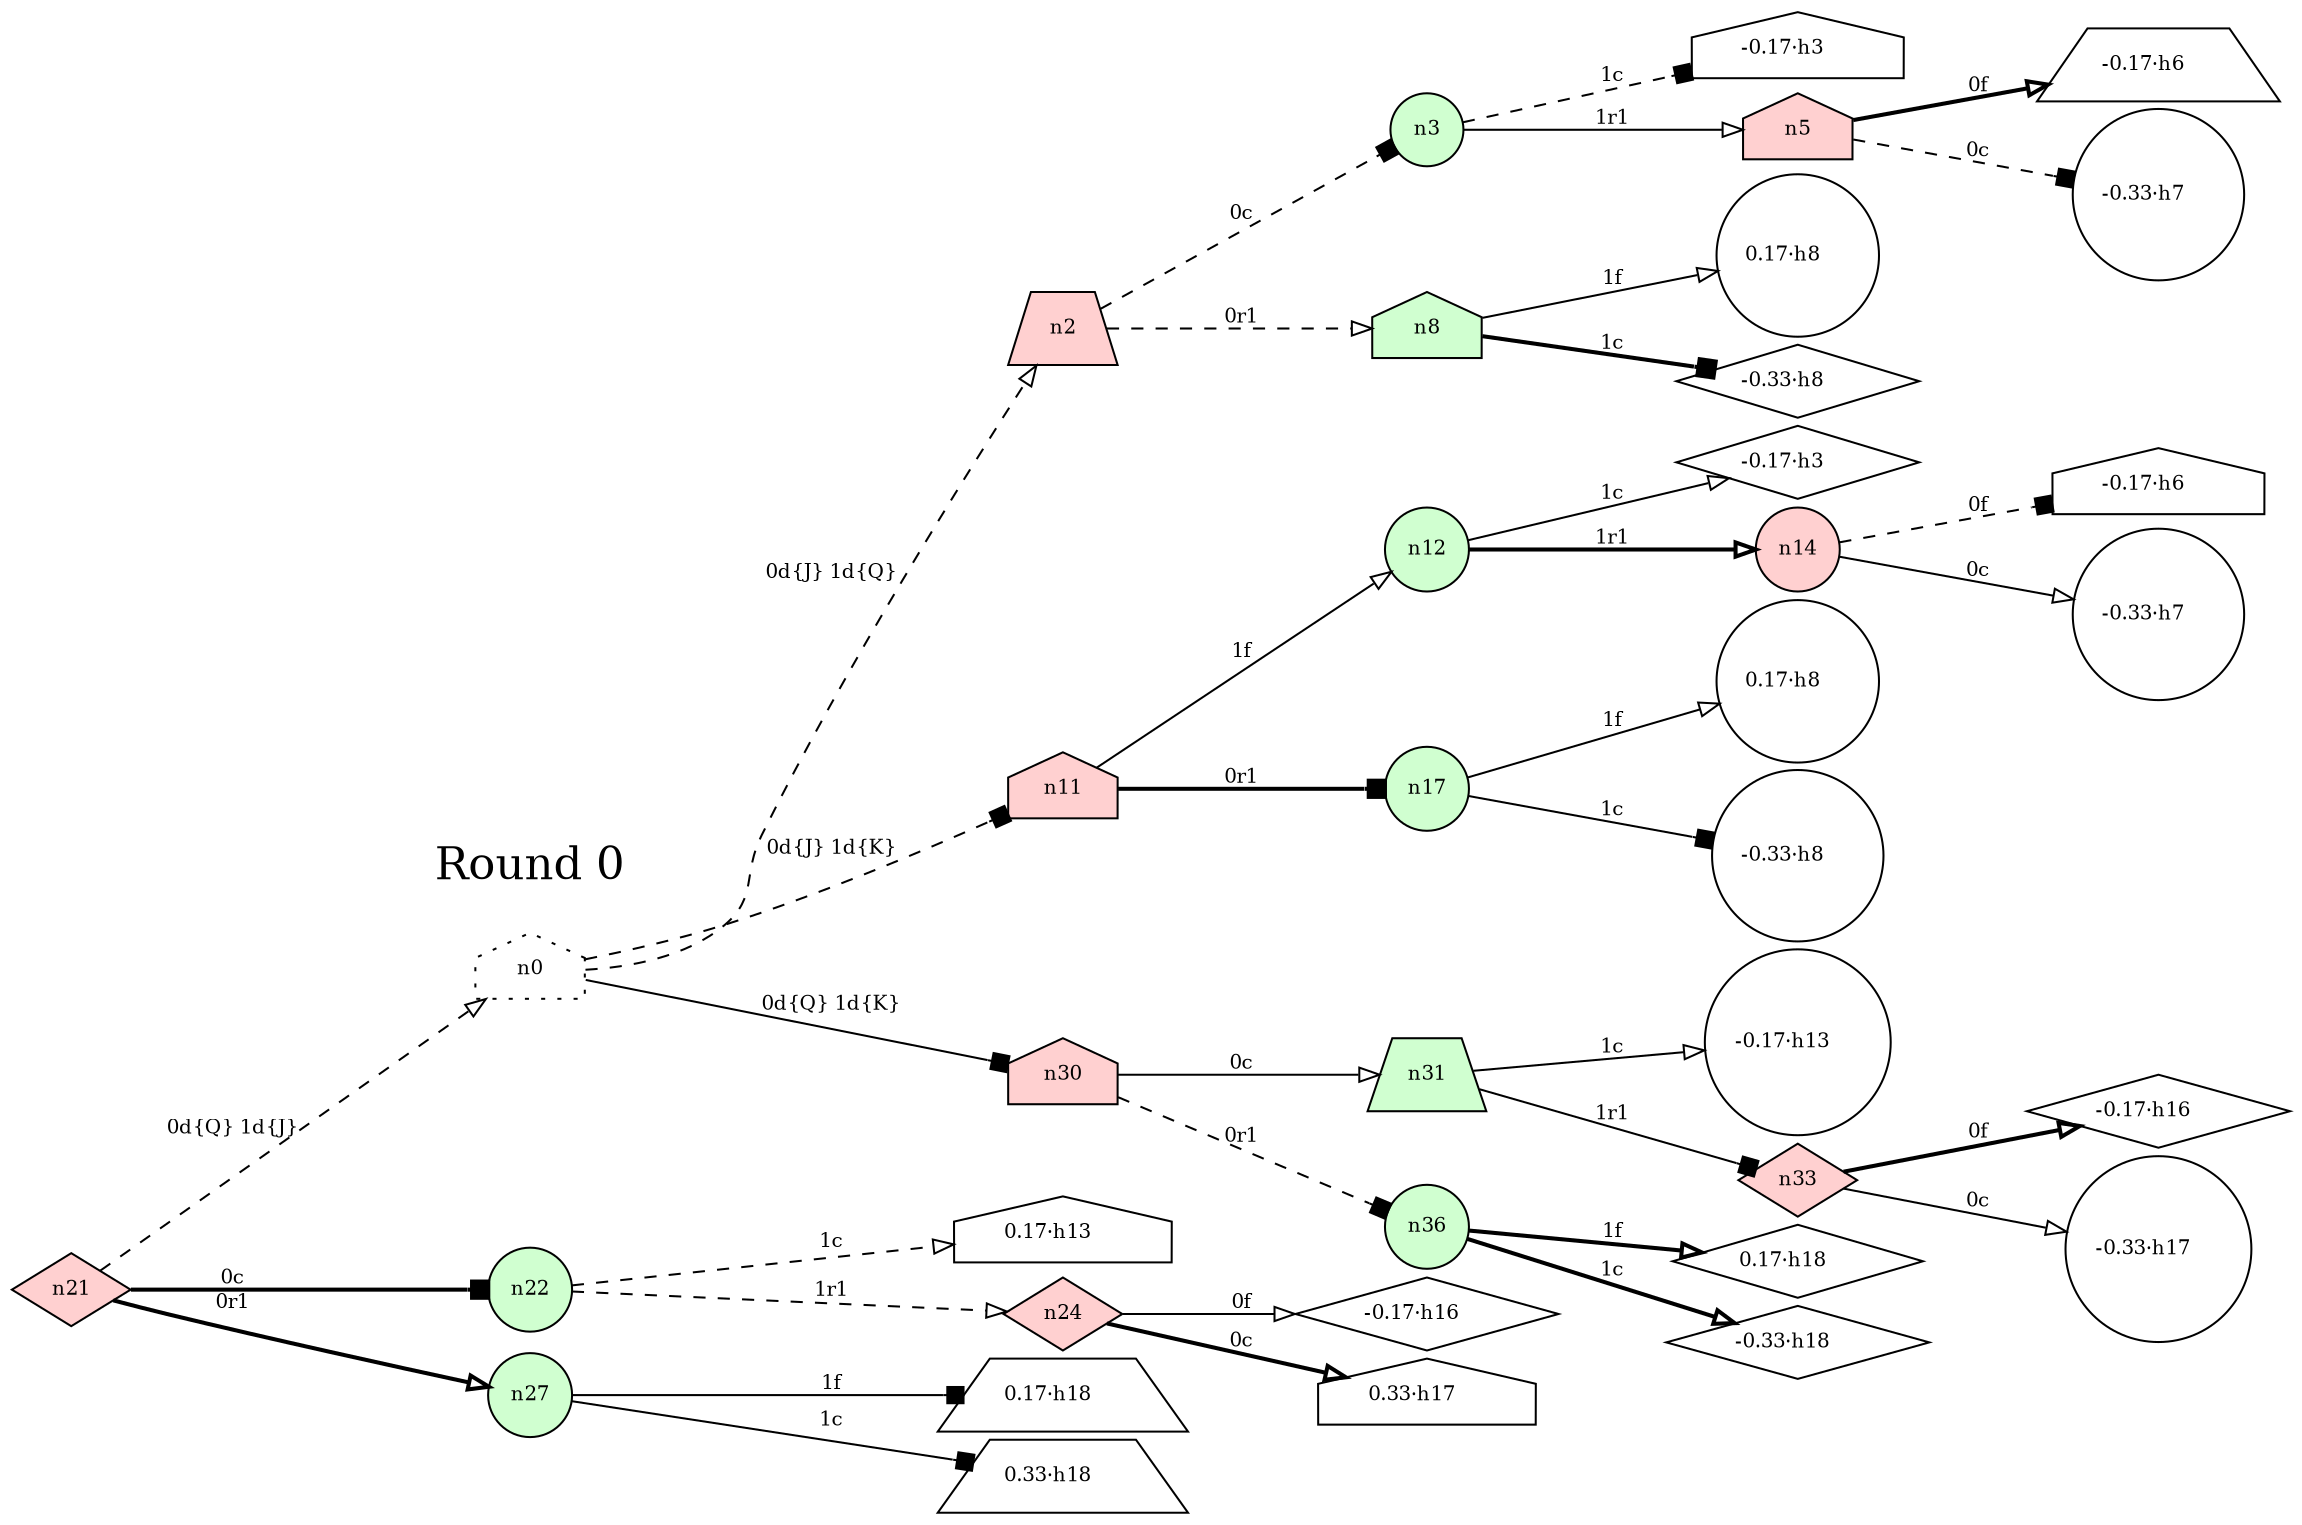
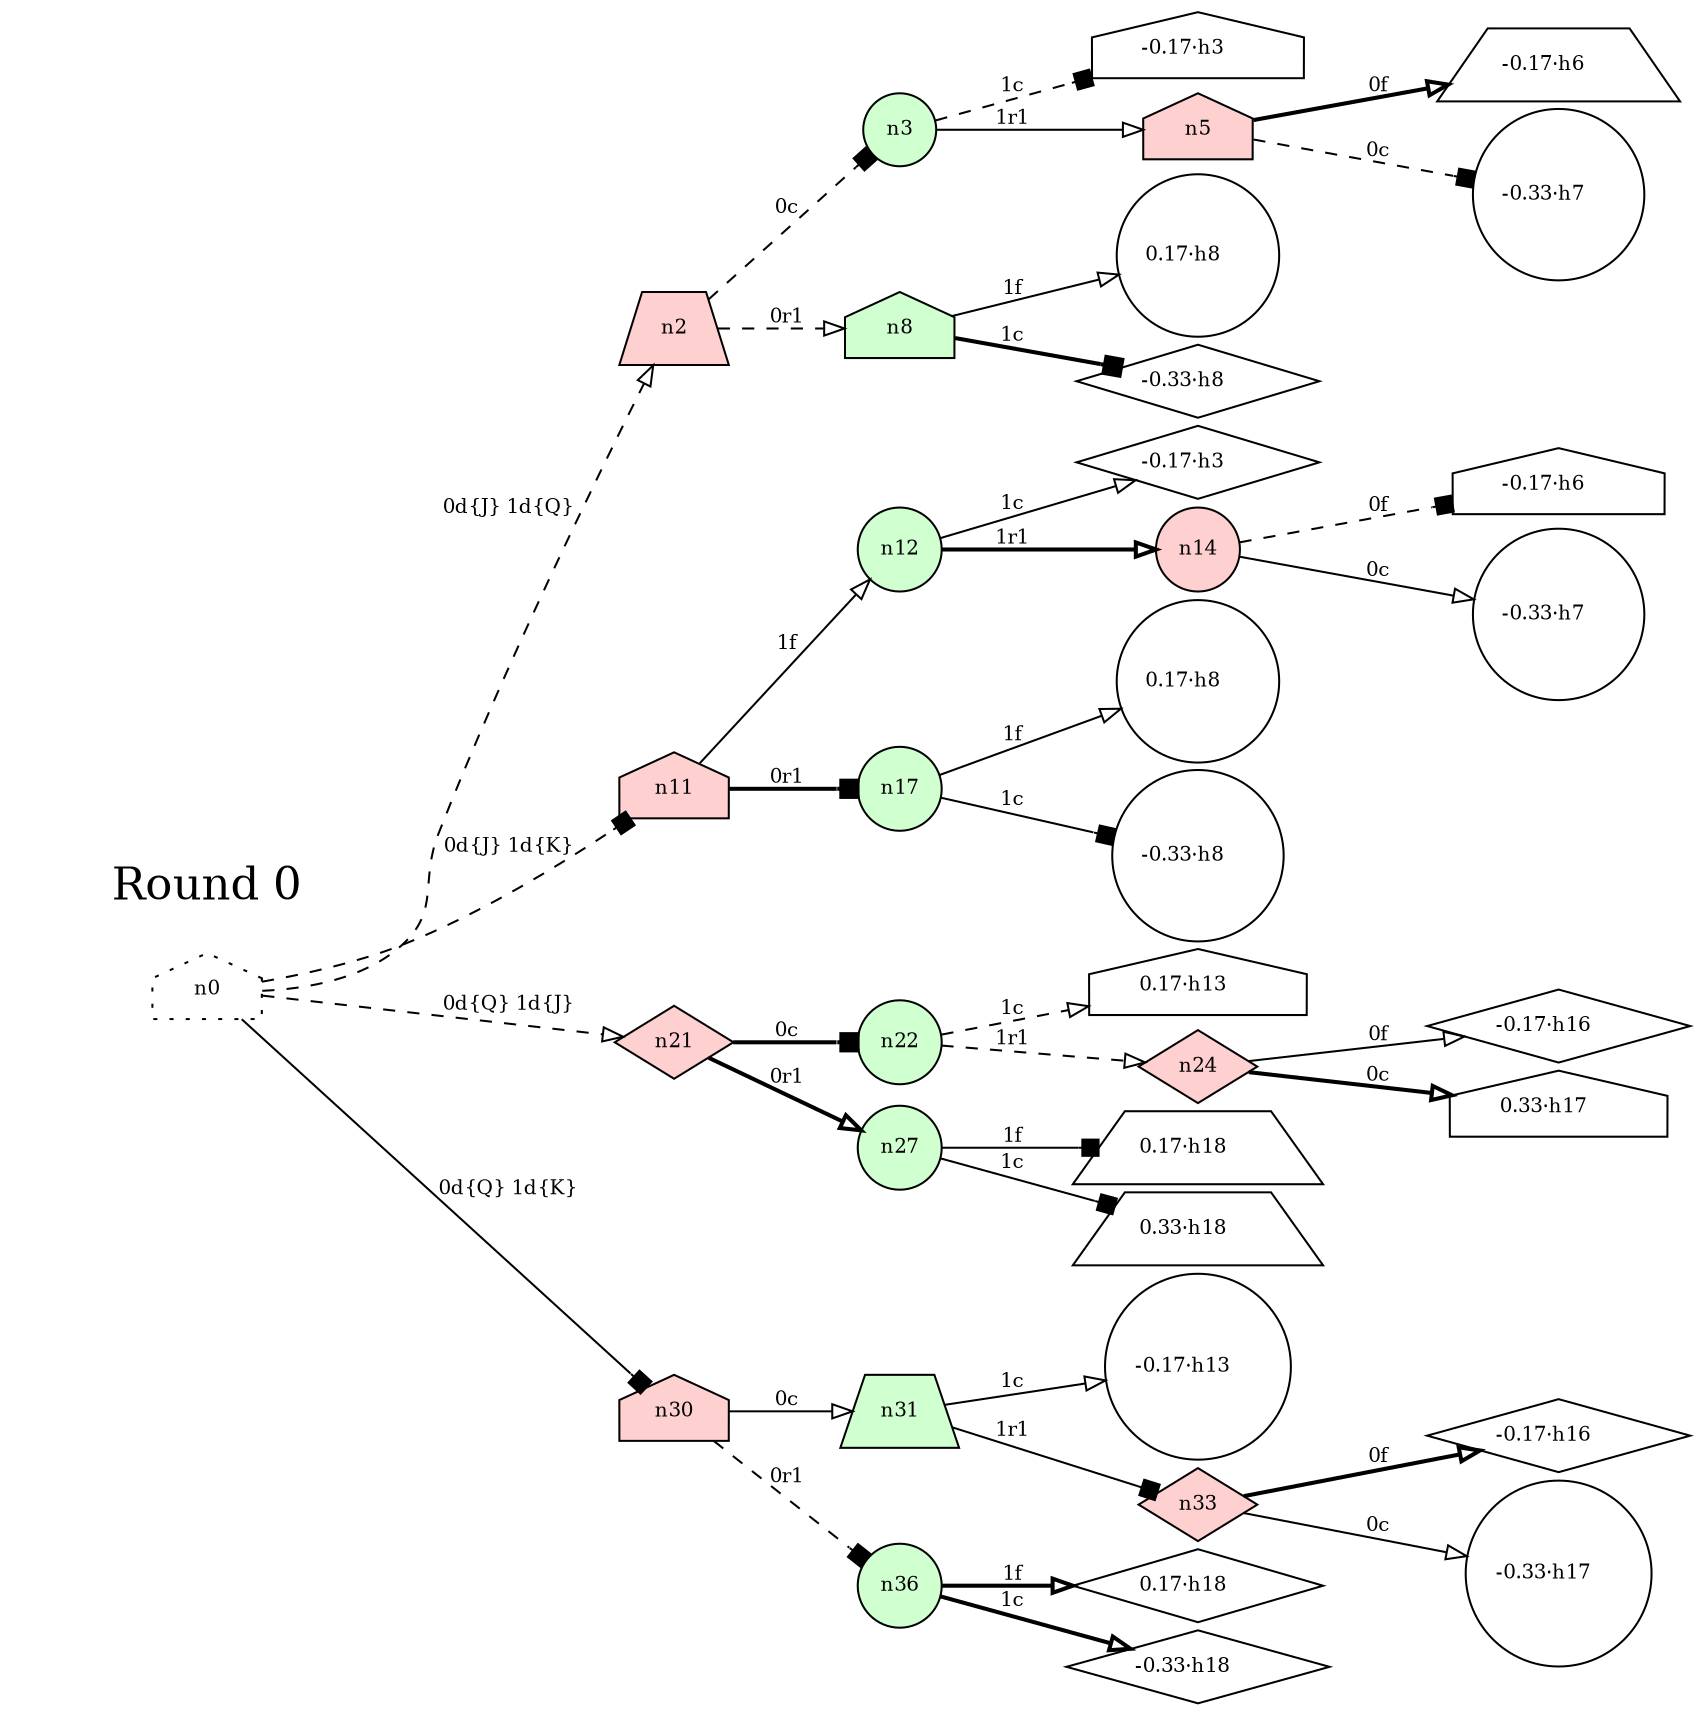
edge "n21" -> "n0": reversed
